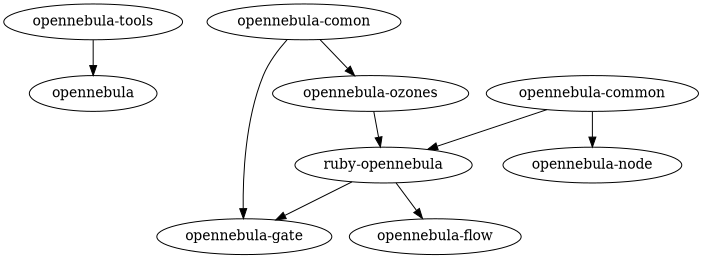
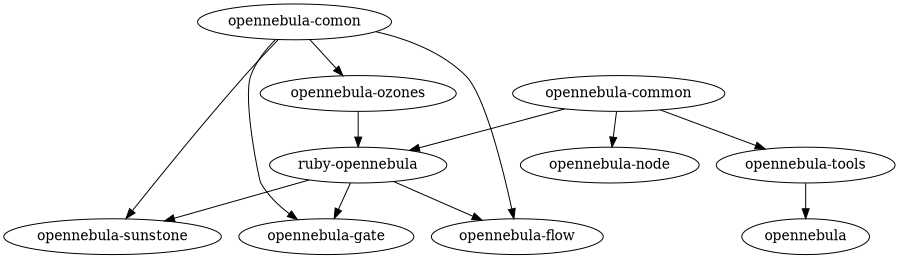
edge "opennebula-comon" -> "opennebula-flow": added
edge "opennebula-common" -> "opennebula-tools": added
node "opennebula-sunstone": added
